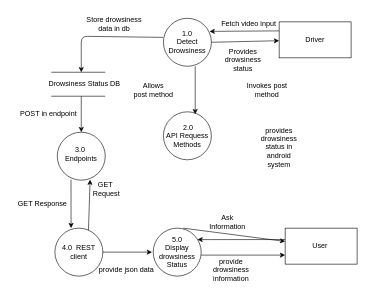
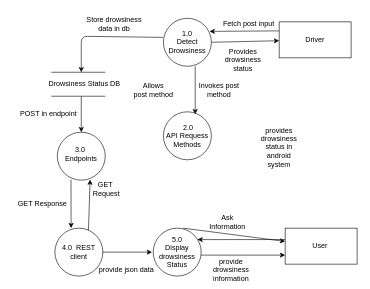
node "Fetch video input": label "Fetch video input" -> "Fetch post input"
node "Invokes post method": moved (267, 90) -> (219, 90)
